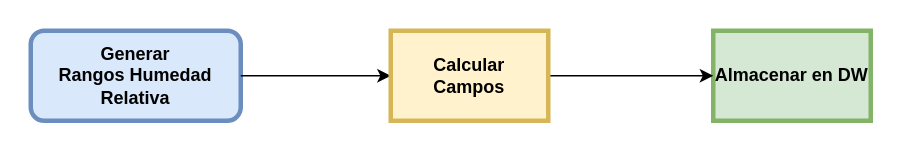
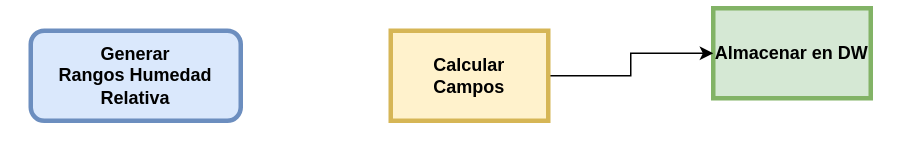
edge "Generar Rangos Humedad Relativa" -> "Calcular Campos": removed
node "Almacenar en DW": moved (792, 76) -> (792, 53)
